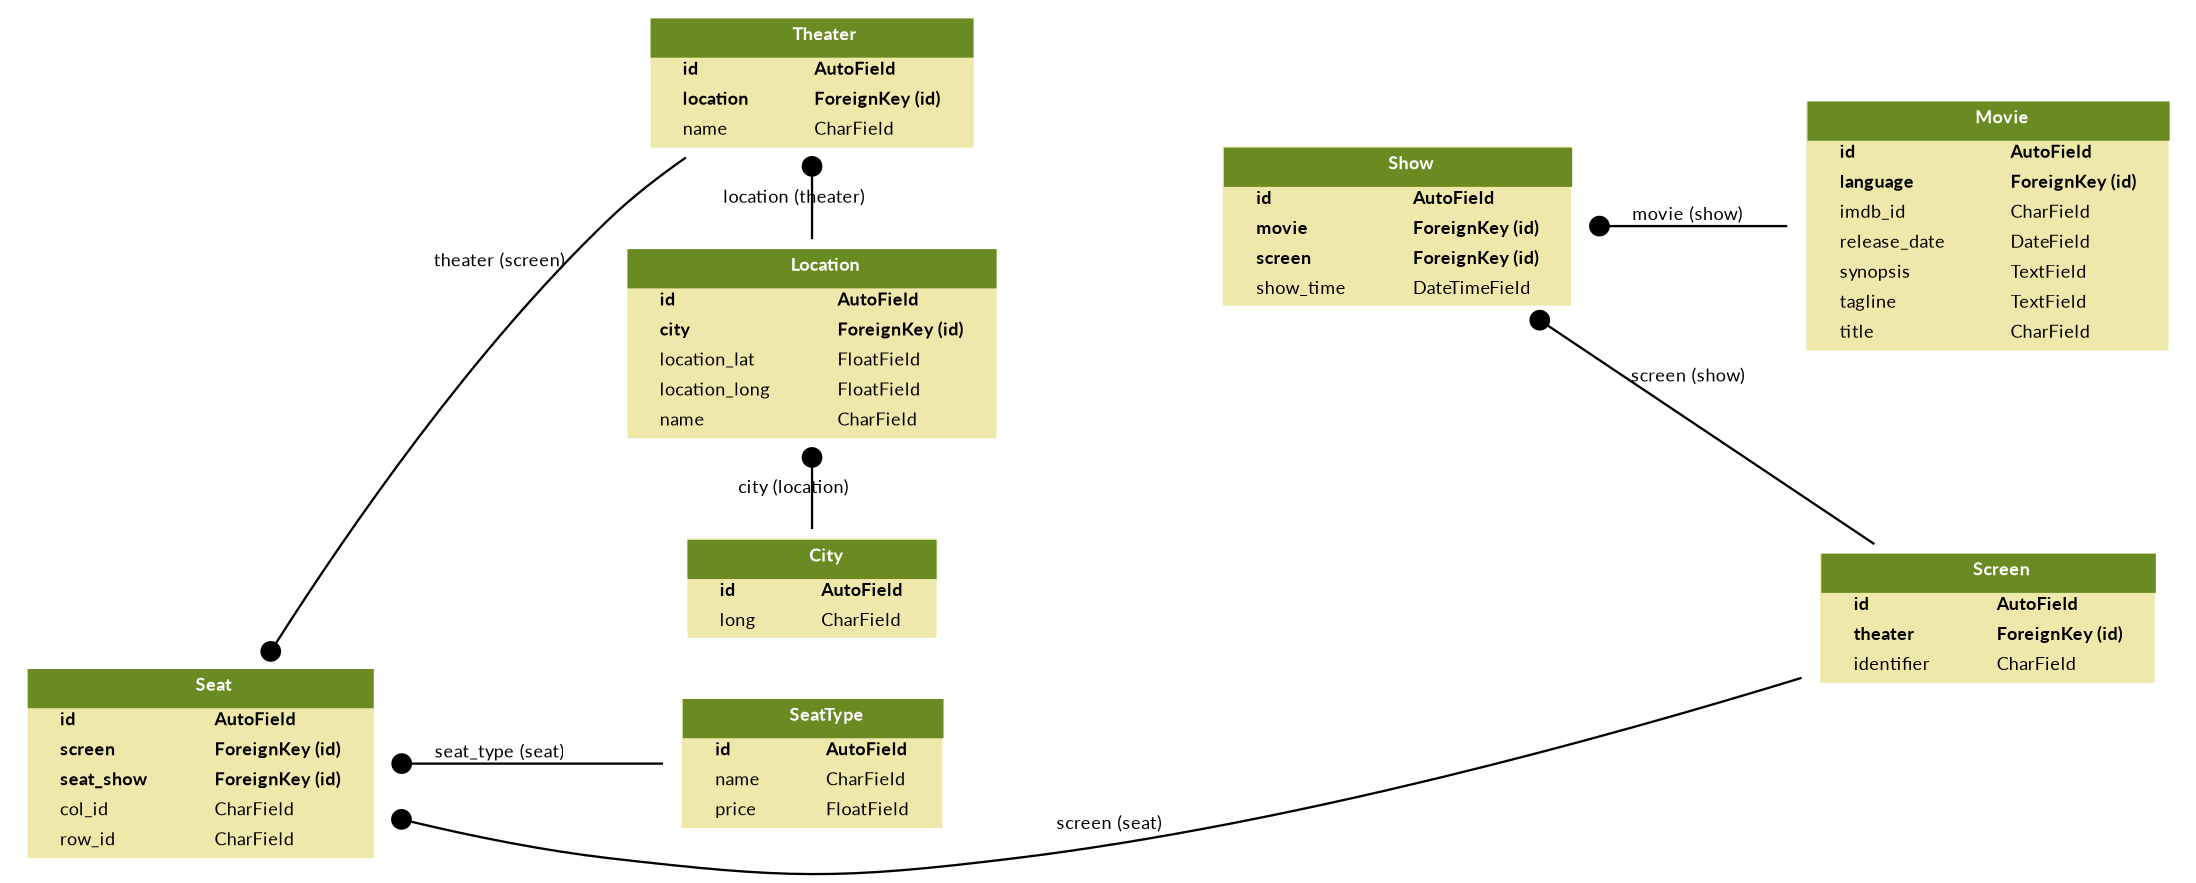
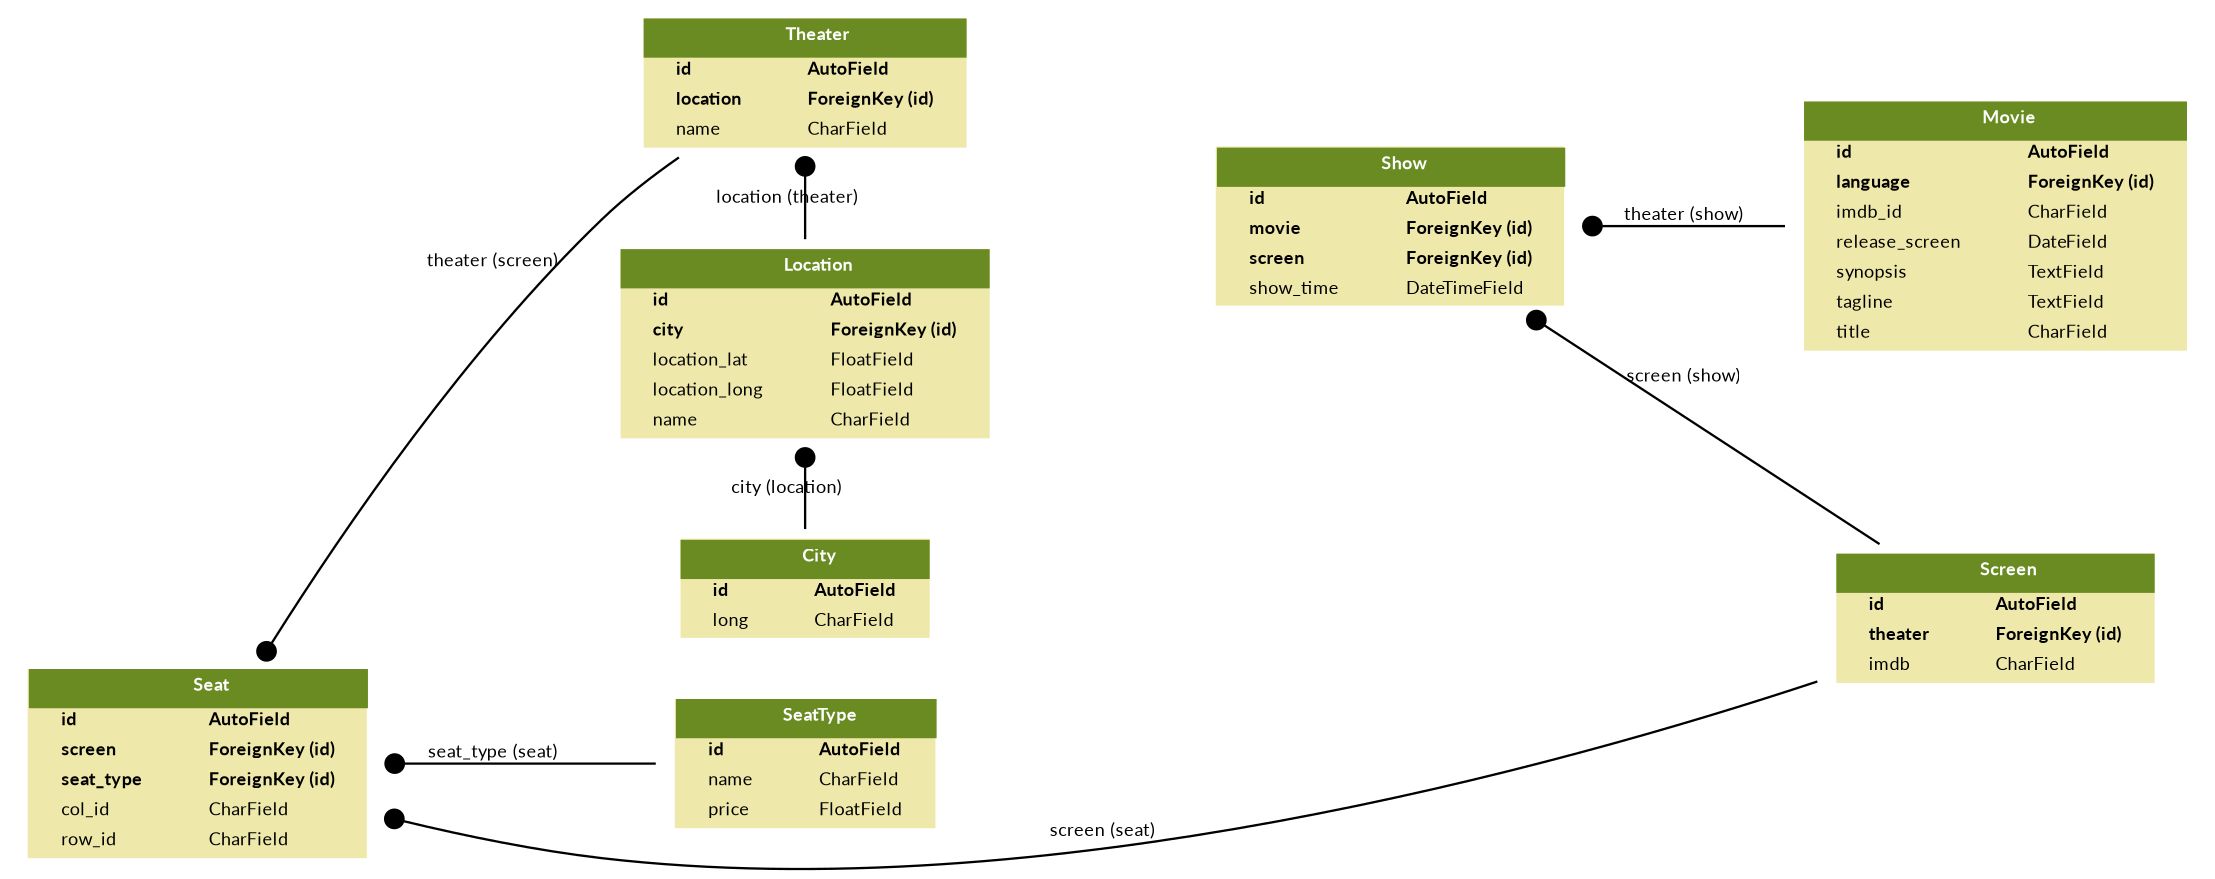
edge "Show" -- "Movie": label "movie (show)" -> "theater (show)"
node "Movie": text "release_date" -> "release_screen"
node "Screen": text "identifier" -> "imdb"
node "Seat": text "seat_show" -> "seat_type"
